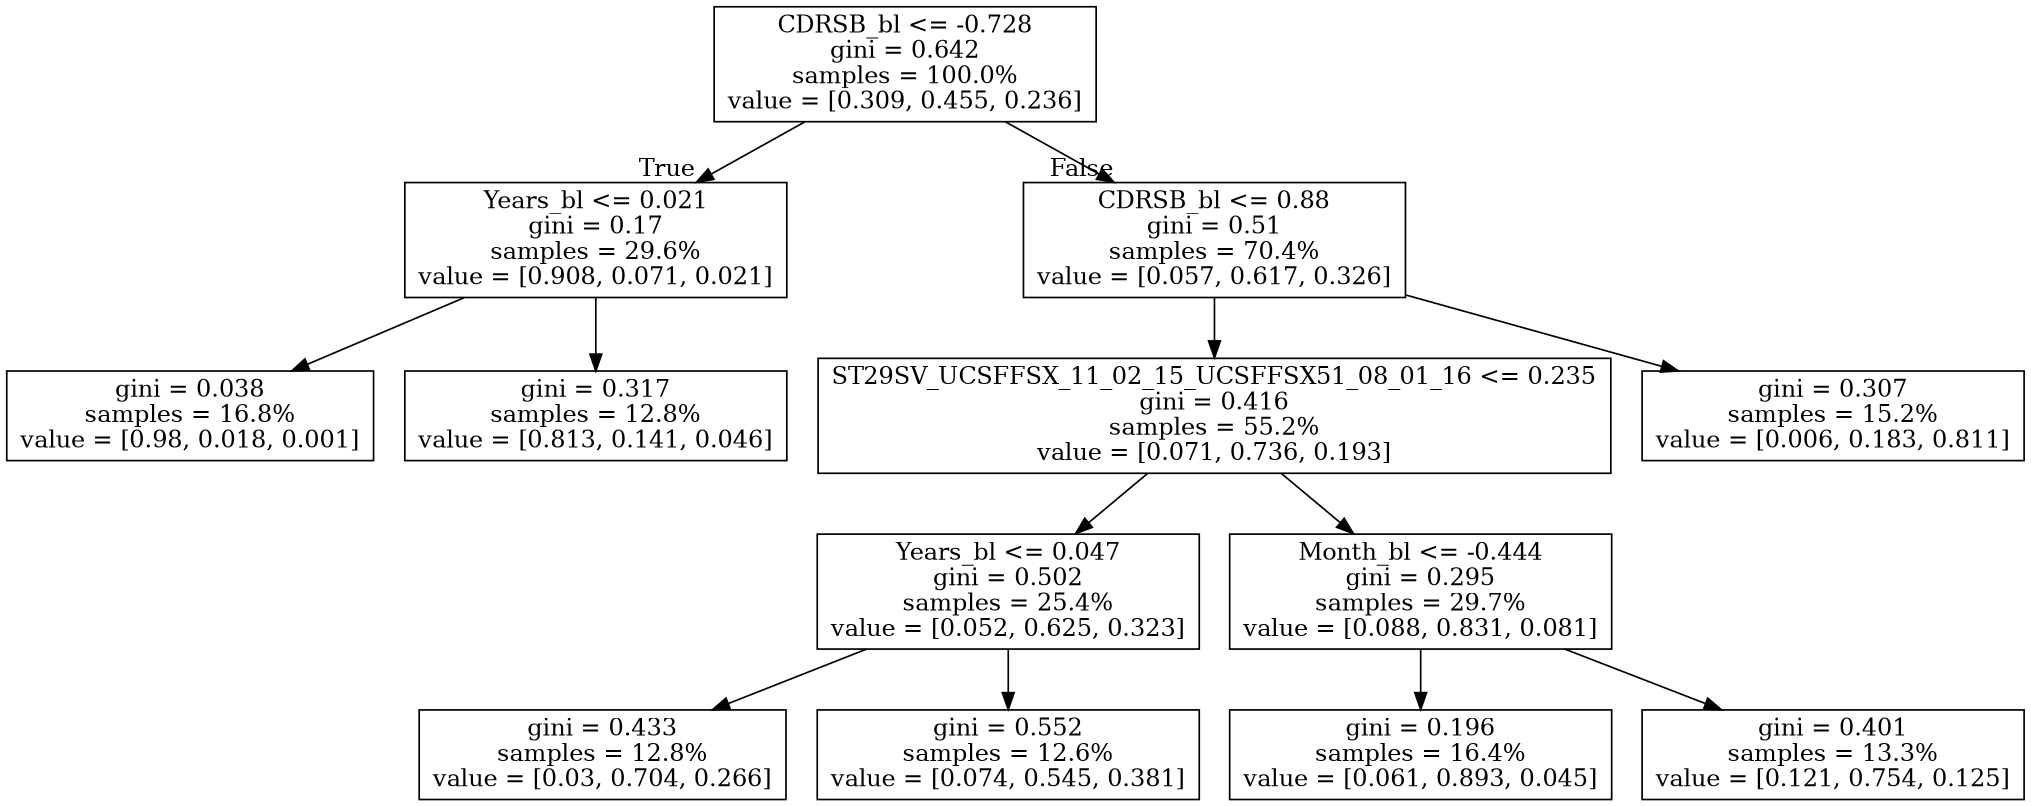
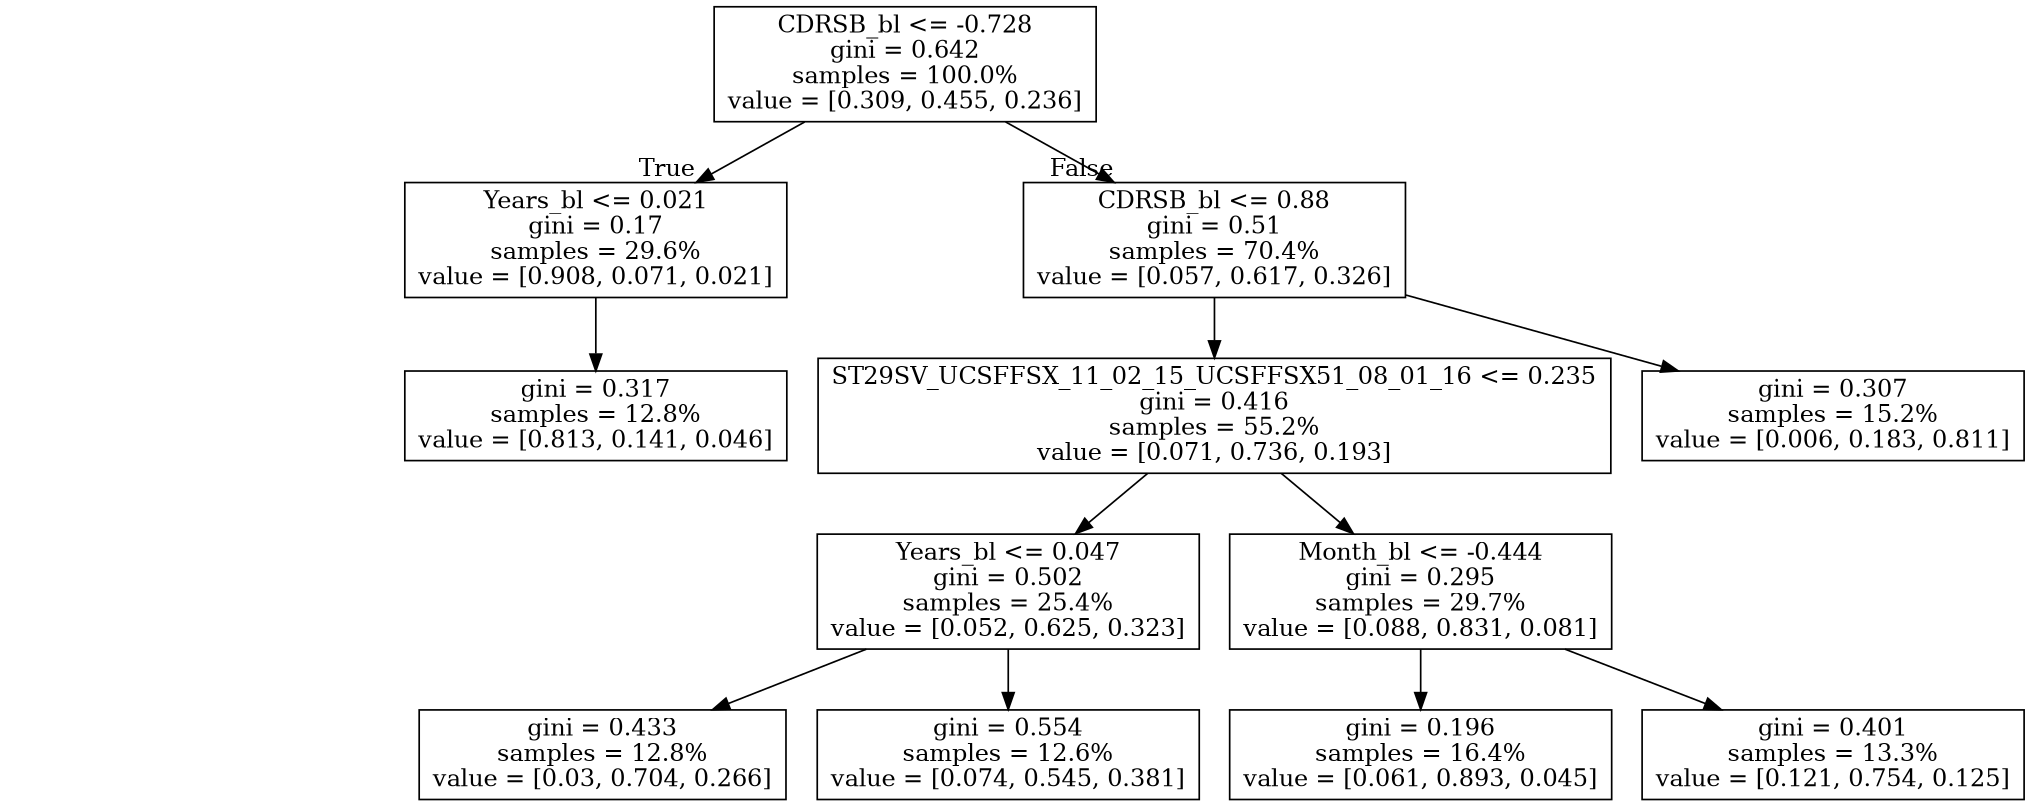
node "gini = 0.038 samples = 16.8% value = [0.98, 0.018, 0.001]": removed
node "gini = 0.552 samples = 12.6% value = [0.074, 0.545, 0.381]": label "gini = 0.552 samples = 12.6% value = [0.074, 0.545, 0.381]" -> "gini = 0.554 samples = 12.6% value = [0.074, 0.545, 0.381]"
